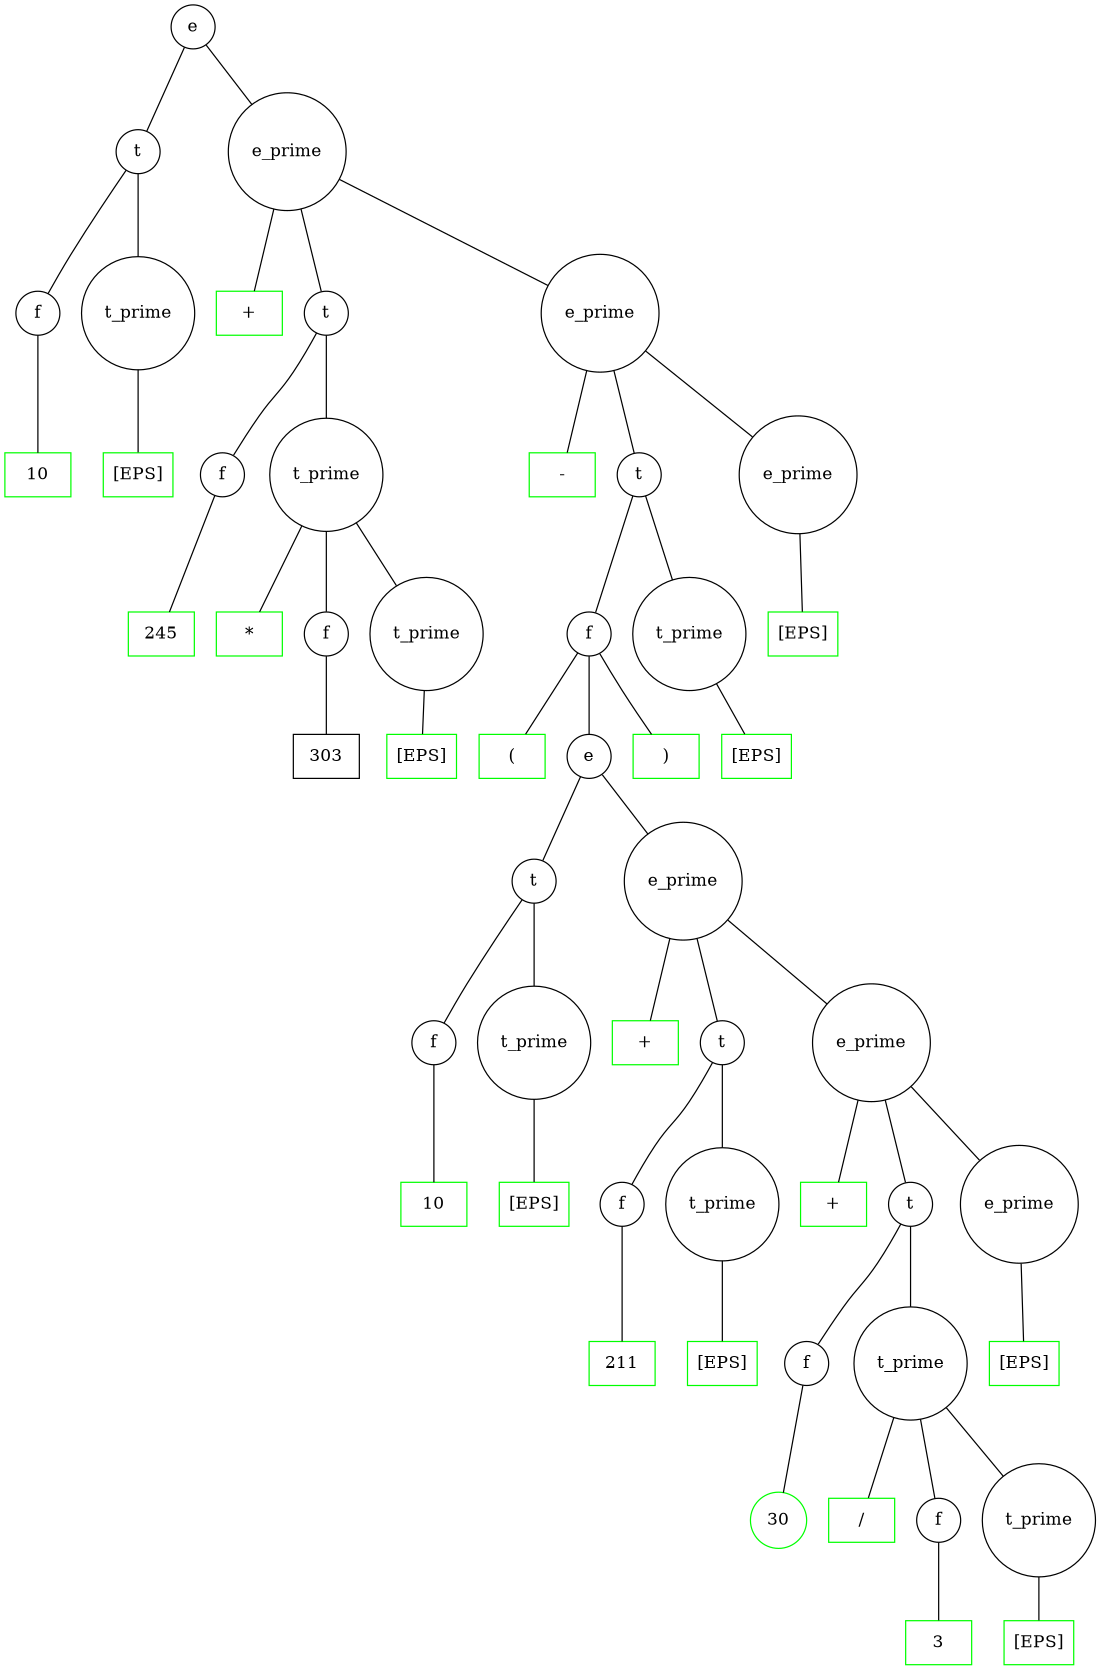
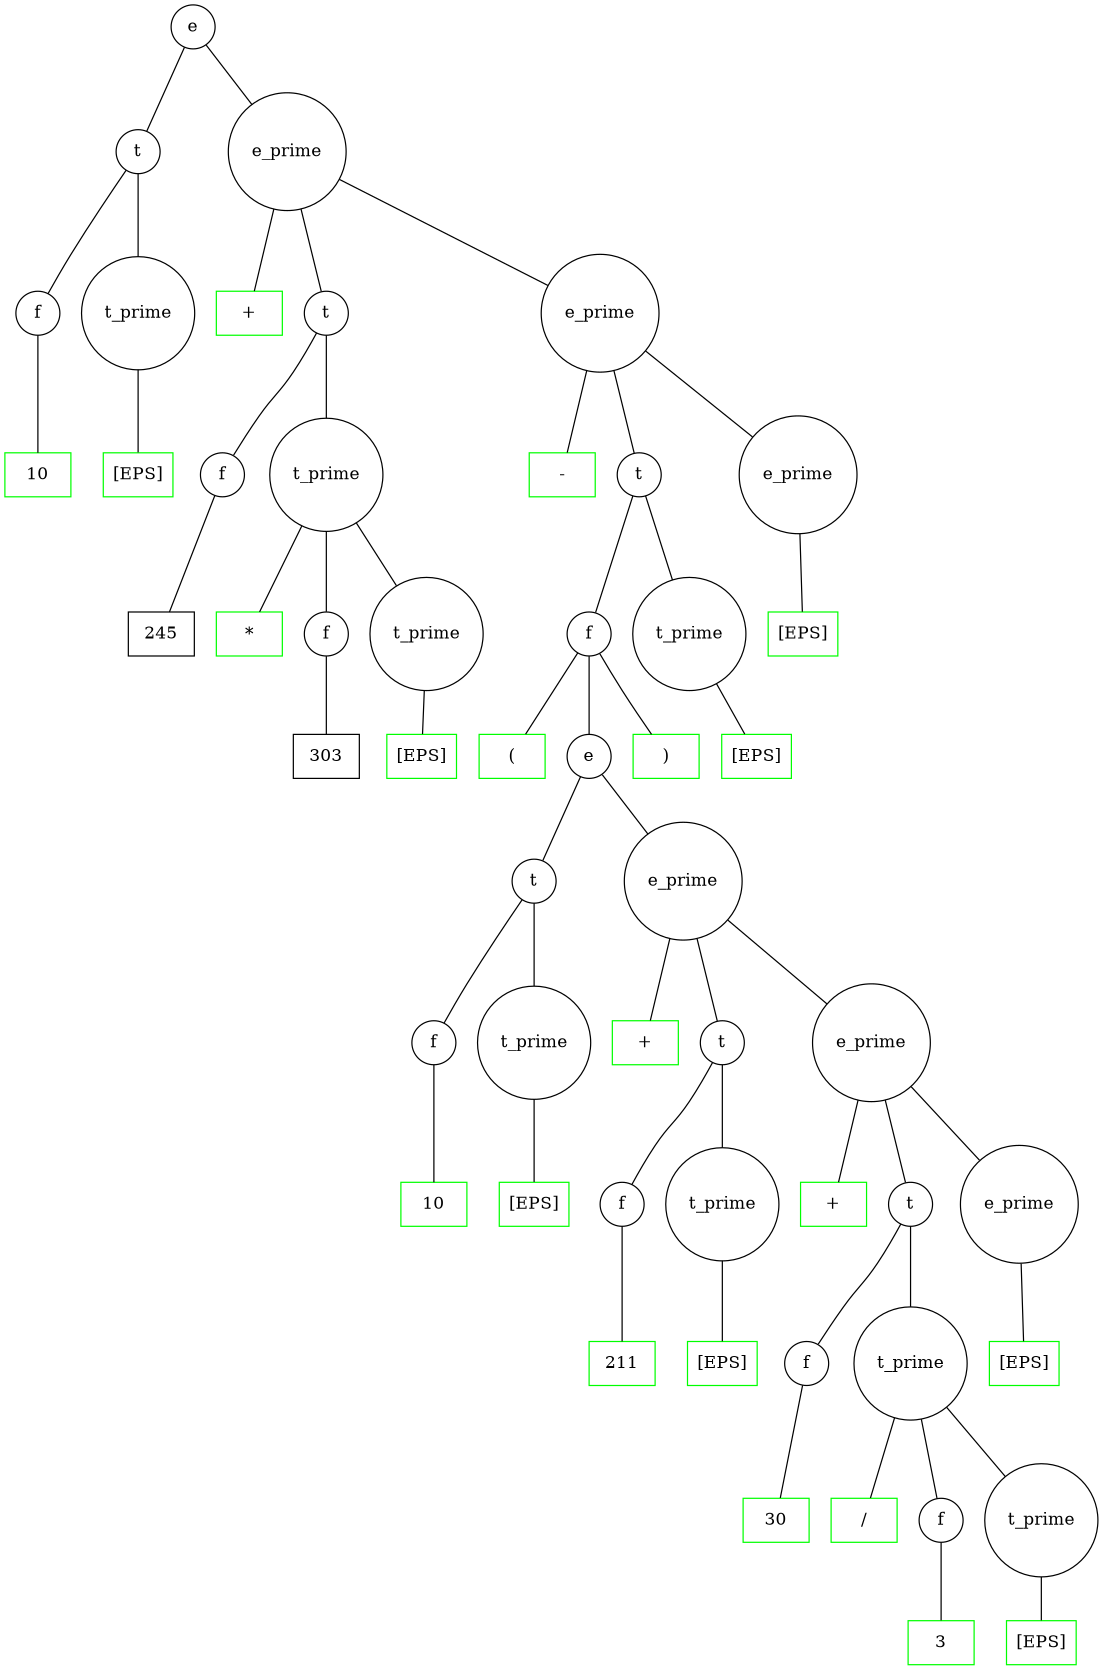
node "245": color green -> black
node "30": shape circle -> box
